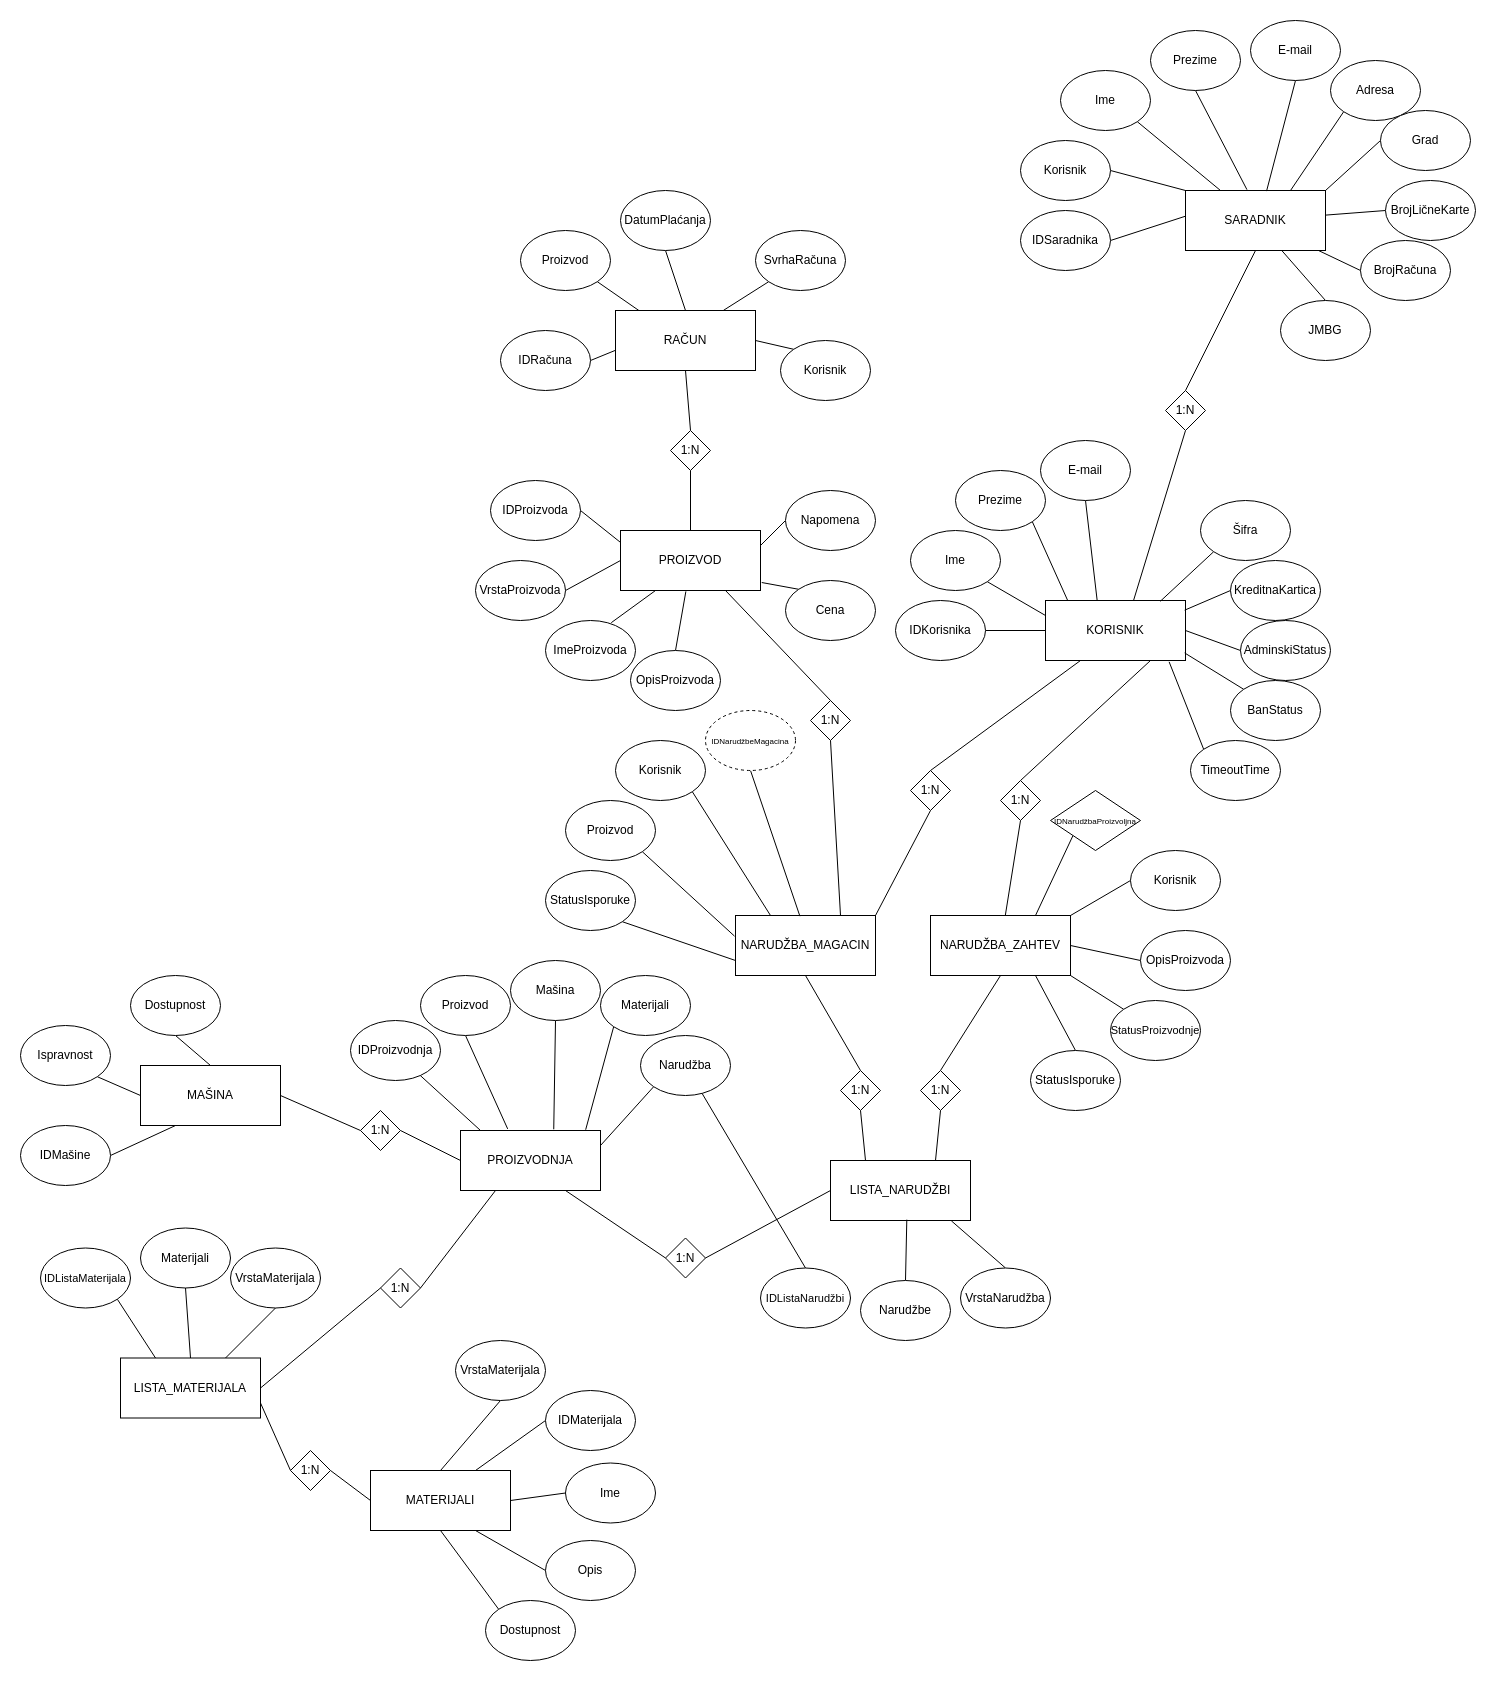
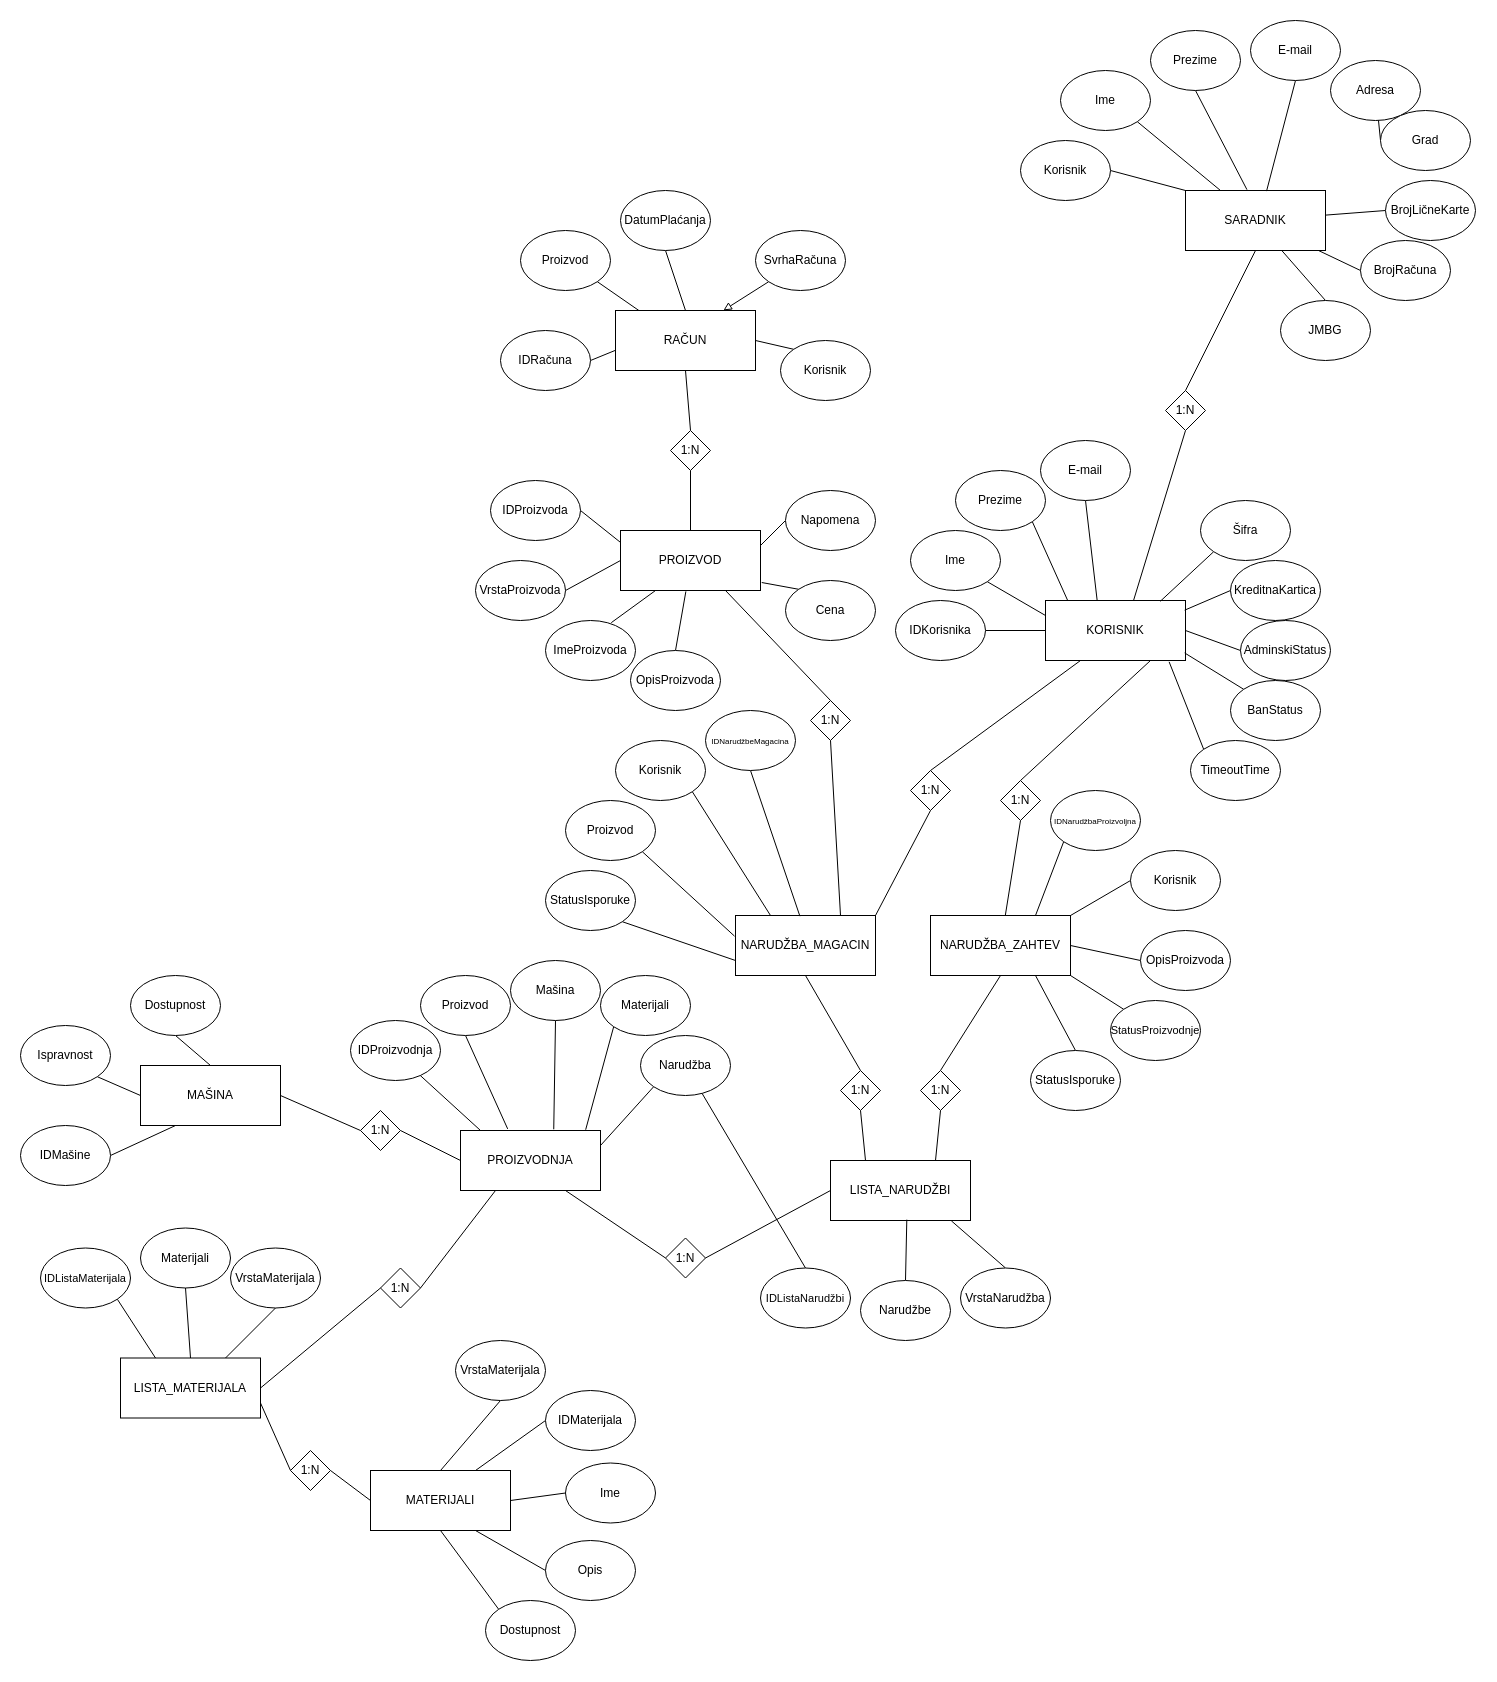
edge "Adresa" -- "SARADNIK": removed
edge "Grad" -- "SARADNIK": now "Grad" -- "Adresa"
edge "SARADNIK" -- "IDSaradnika": removed
node "IDSaradnika": removed
edge "SvrhaRačuna" -- "RAČUN": arrowhead none -> block
node "IDNarudžbeMagacina": style dashed -> solid
node "IDNarudžbaProizvoljna": shape diamond -> ellipse
